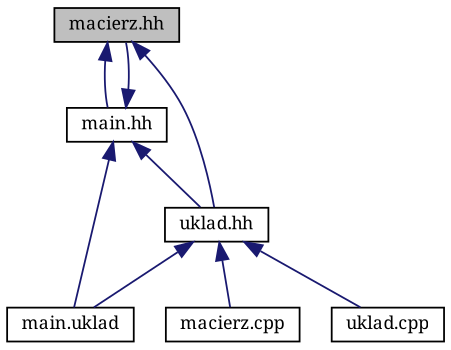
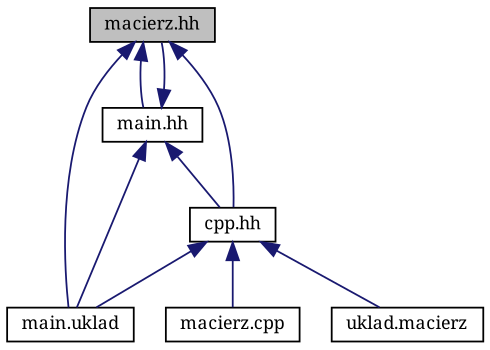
edge "main.uklad" -> "macierz.hh": added
node "uklad.hh": label "uklad.hh" -> "cpp.hh"
node "uklad.cpp": label "uklad.cpp" -> "uklad.macierz"
